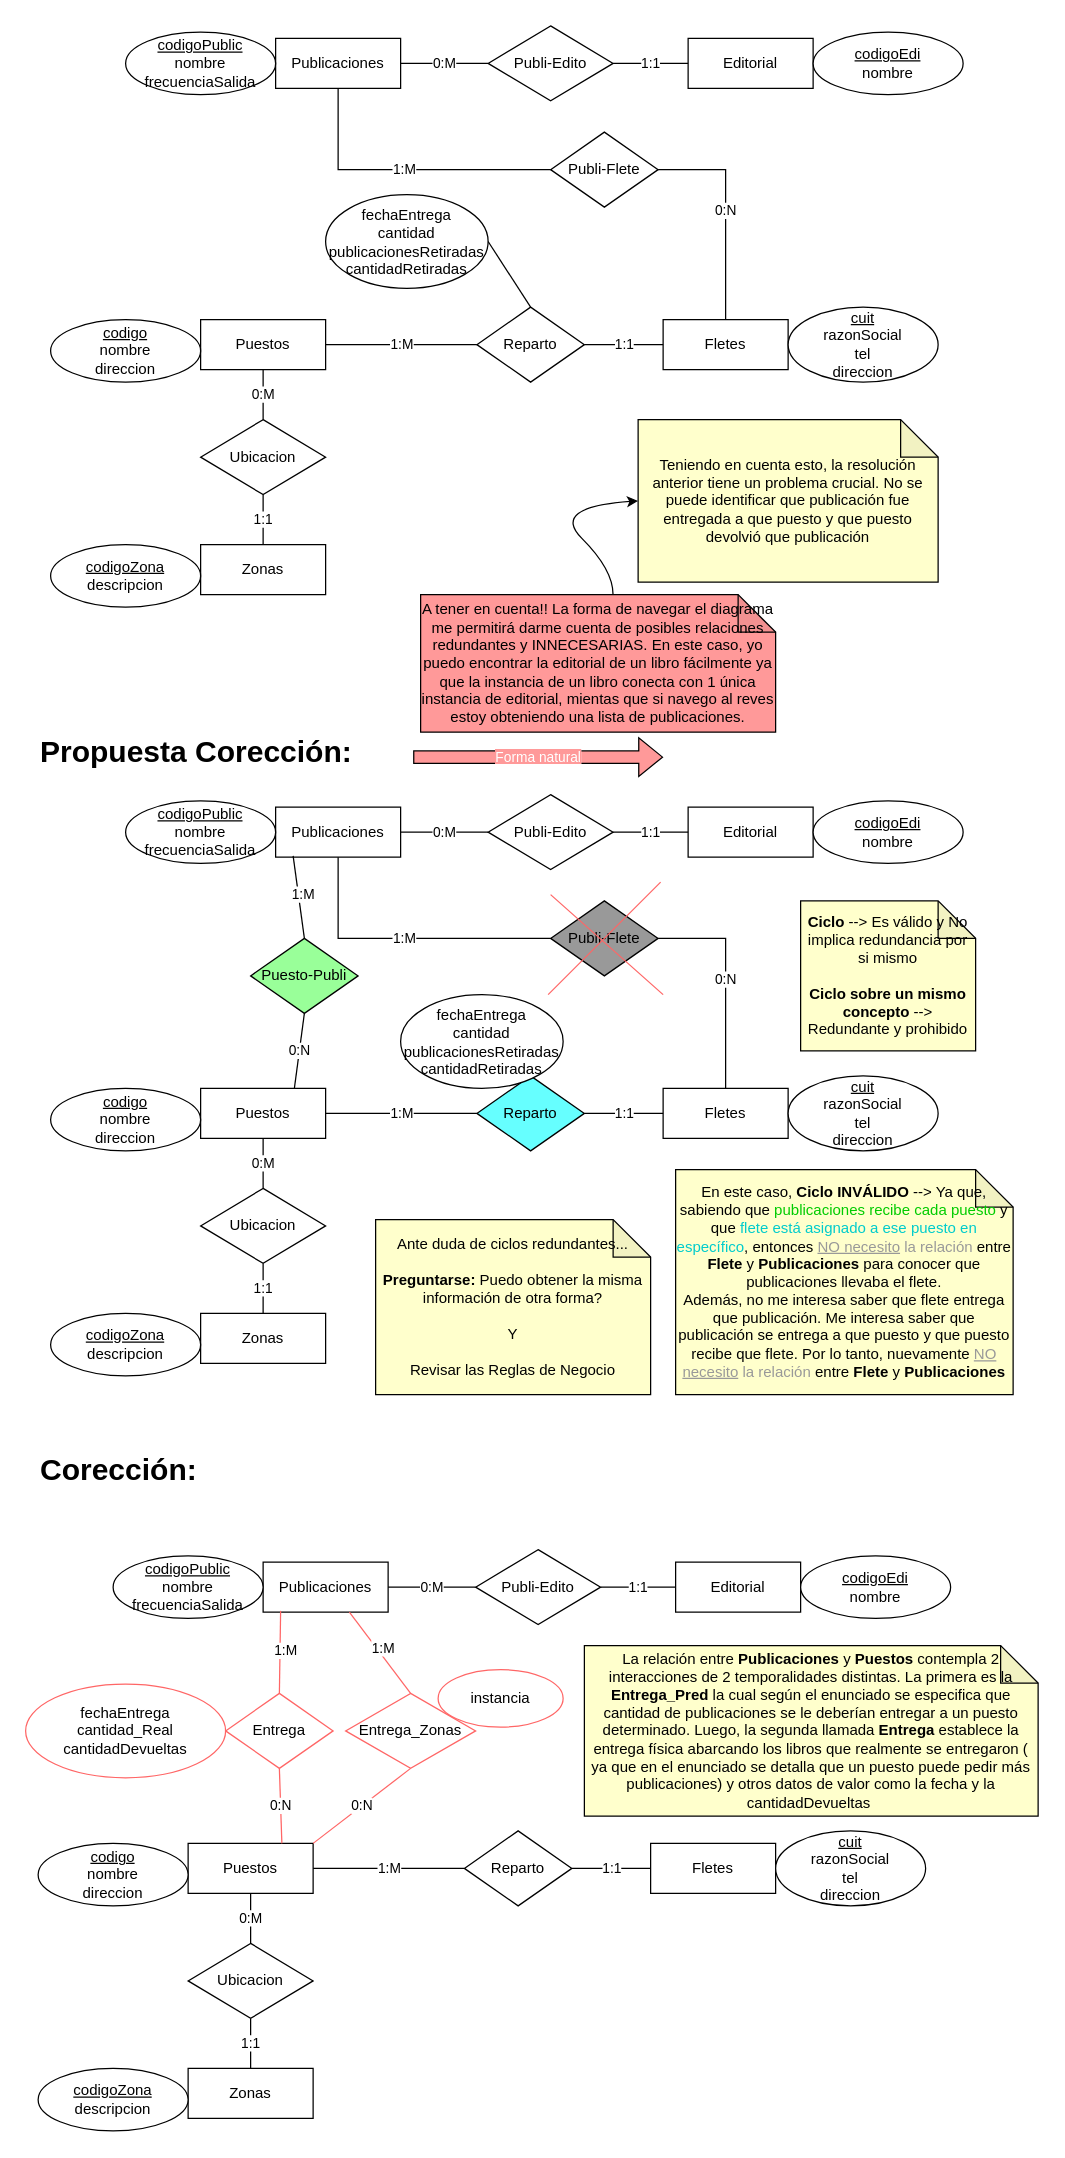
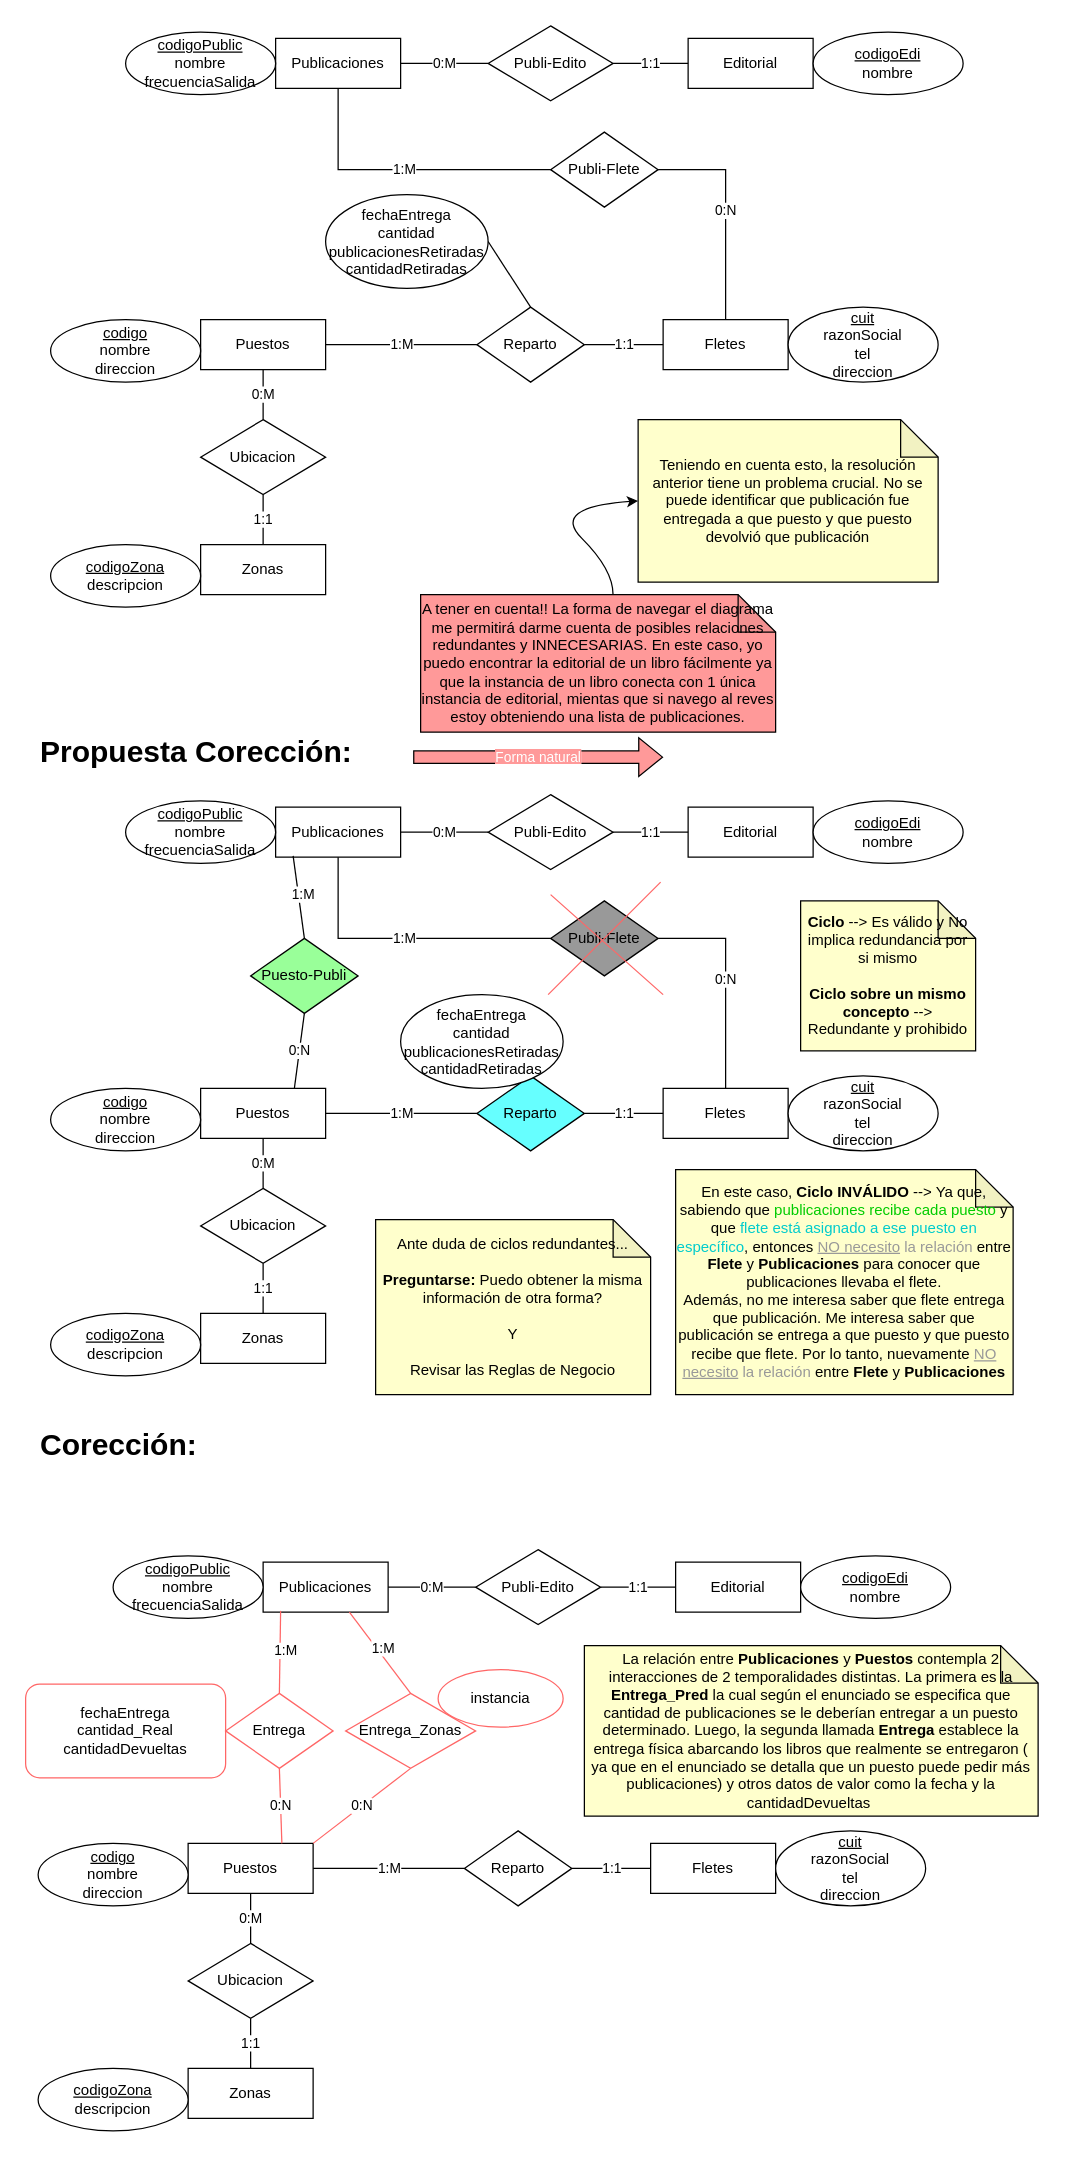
node "Corección:": moved (151, 1469) -> (151, 1444)
node "fechaEntrega cantidad_Real cantidadDevueltas": shape ellipse -> rounded rectangle
